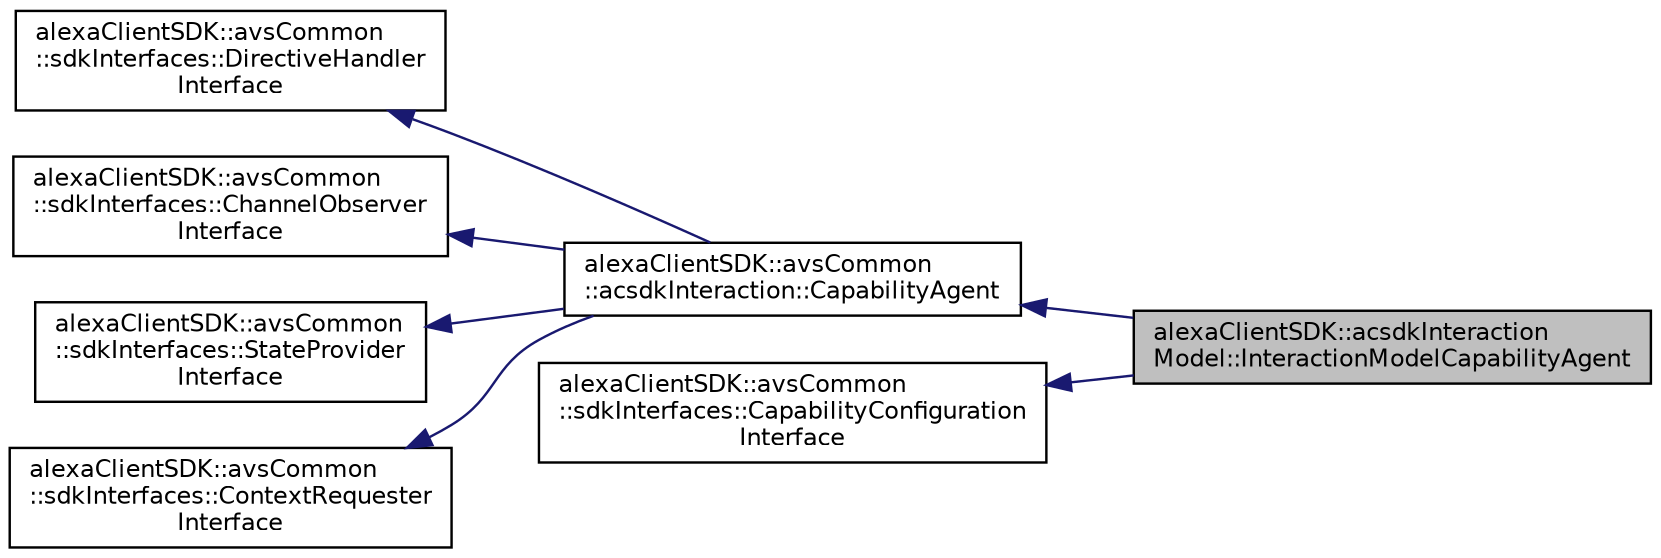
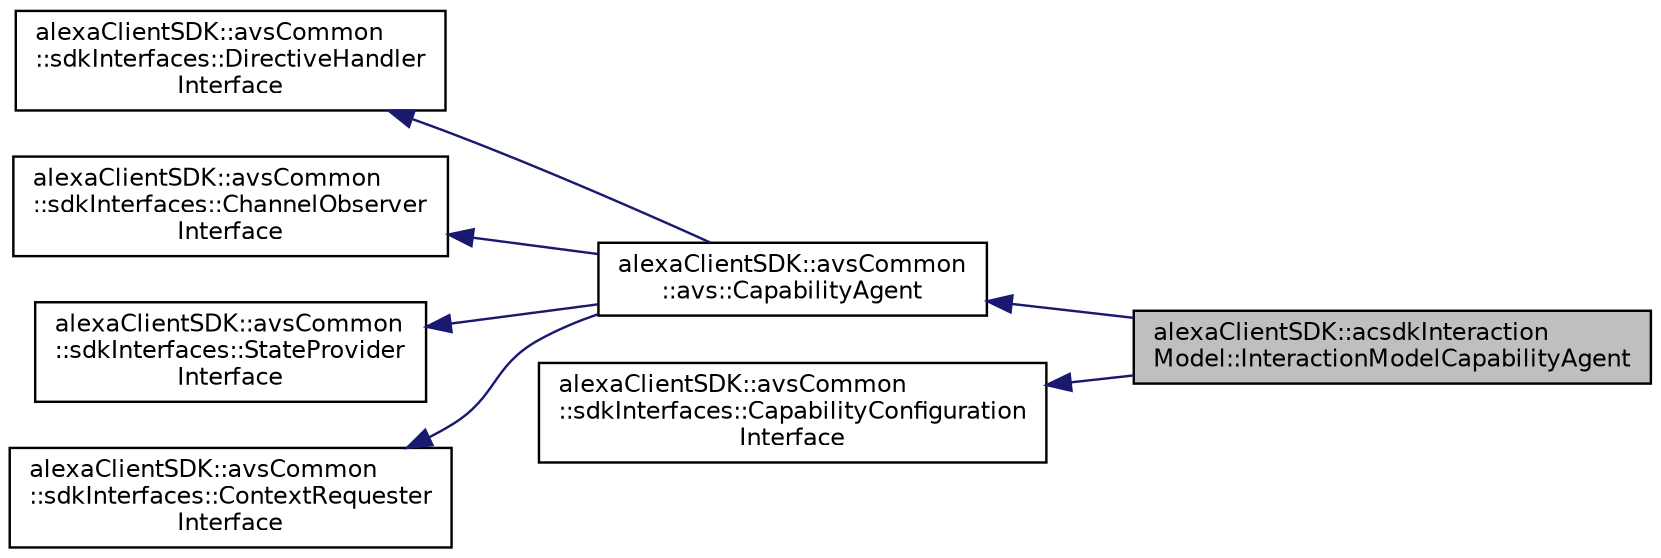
node "alexaClientSDK::avsCommon ::acsdkInteraction::CapabilityAgent": label "alexaClientSDK::avsCommon ::acsdkInteraction::CapabilityAgent" -> "alexaClientSDK::avsCommon ::avs::CapabilityAgent"
